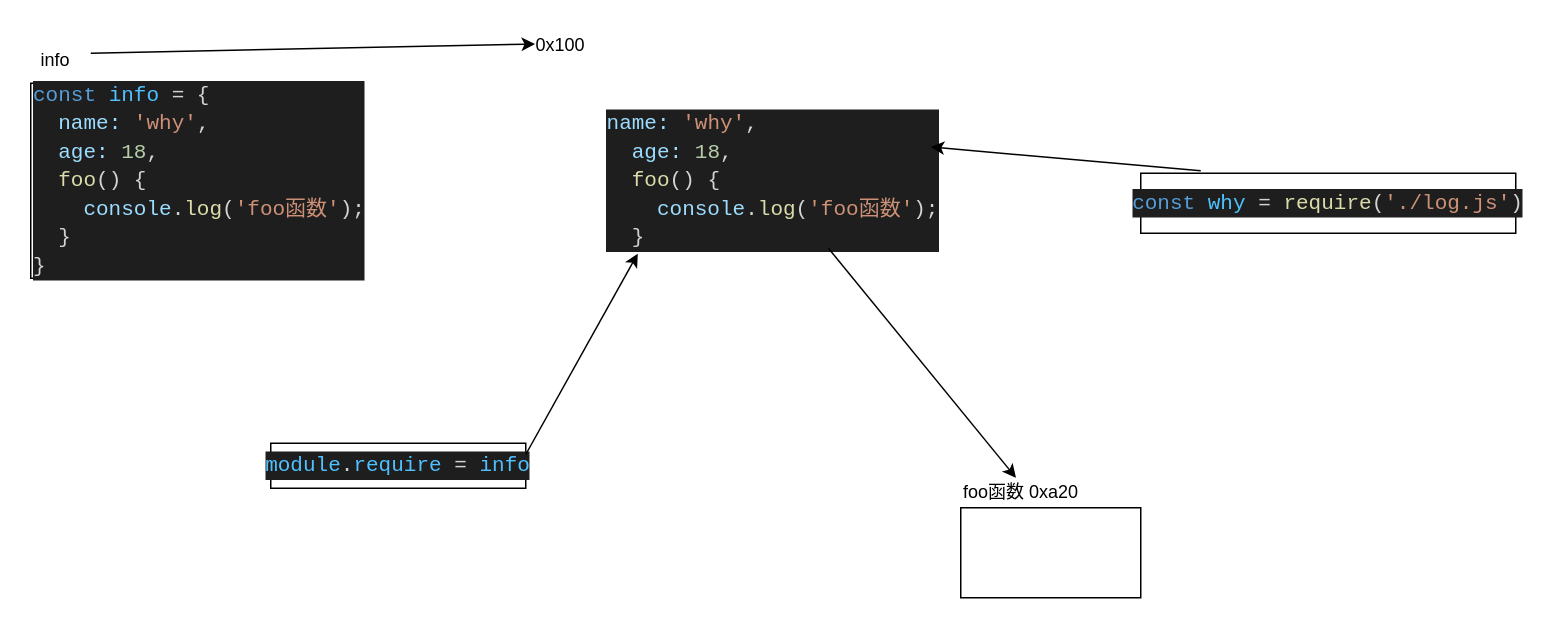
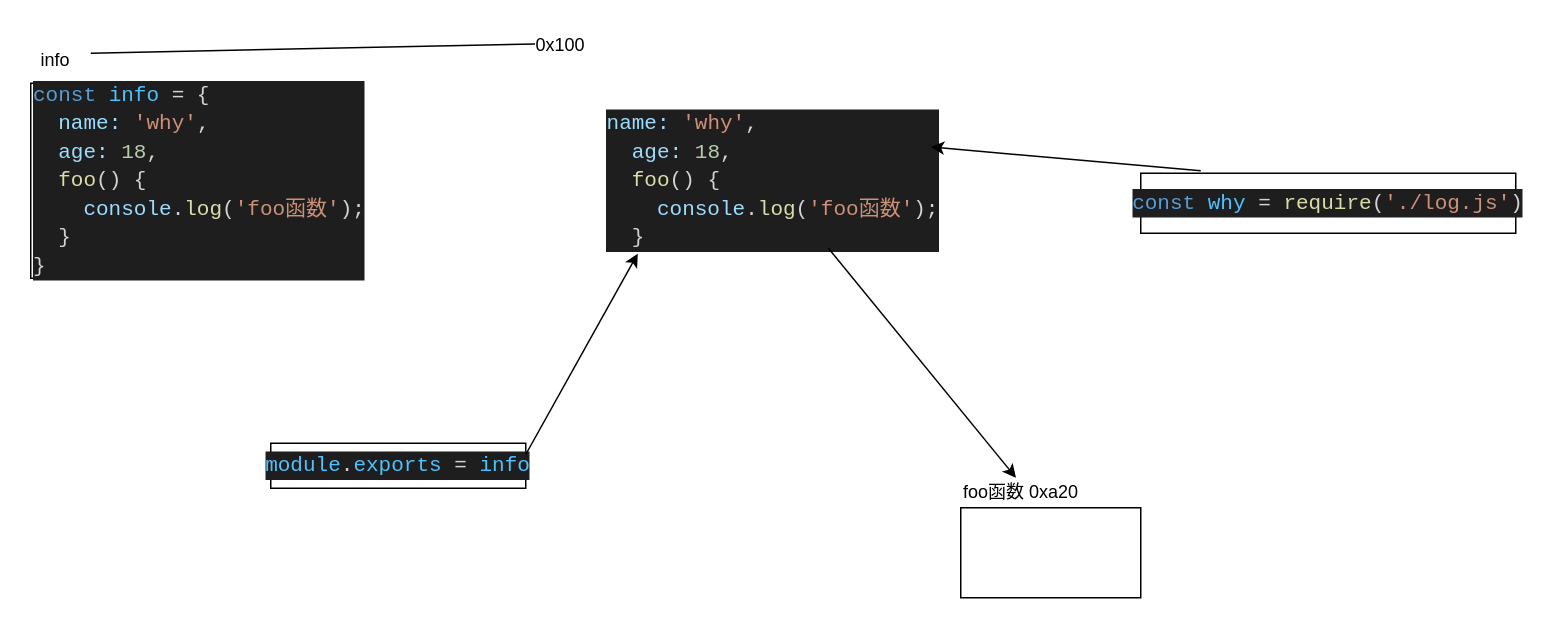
edge "info" -> "0x100": arrowhead classic -> none
node "module.require = info": label "module.require = info" -> "module.exports = info"
